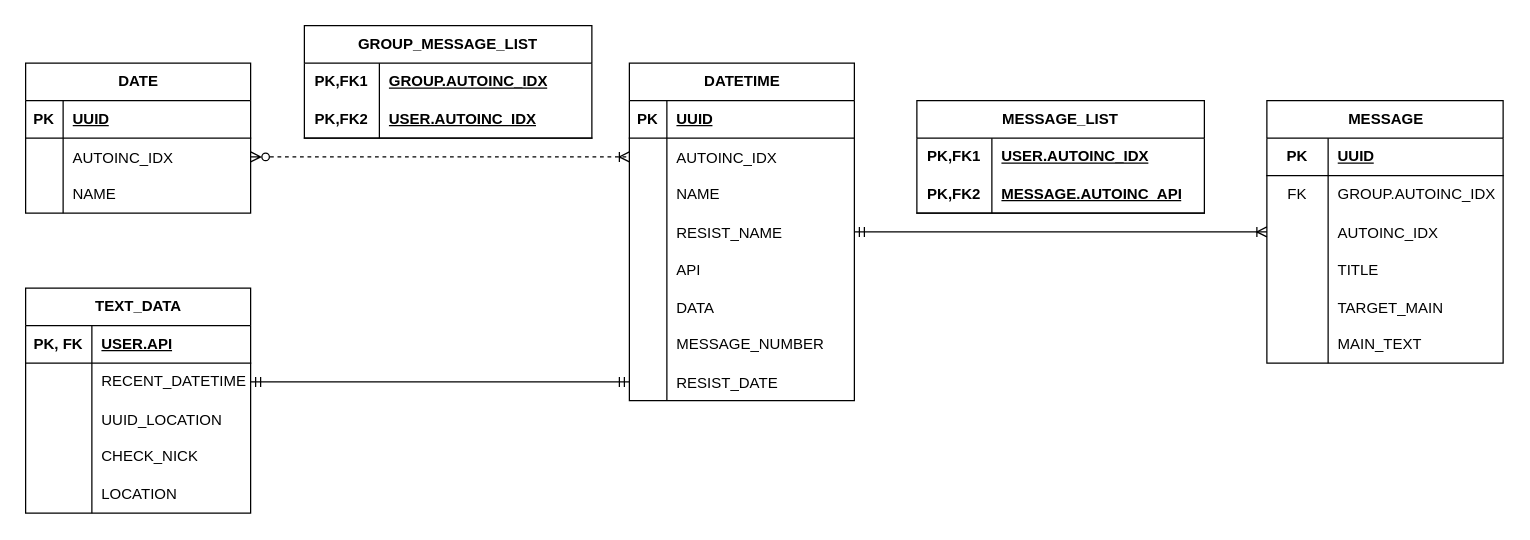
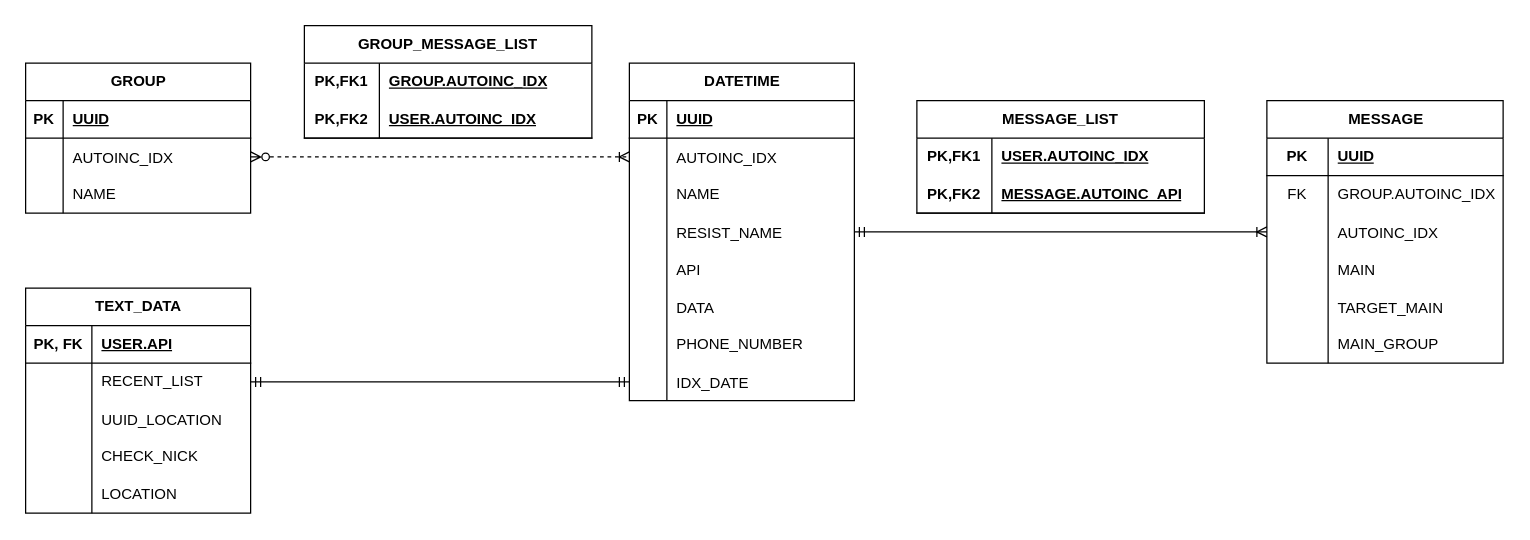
node "DATE": label "DATE" -> "GROUP"
node "TITLE": label "TITLE" -> "MAIN"
node "MESSAGE_NUMBER": label "MESSAGE_NUMBER" -> "PHONE_NUMBER"
node "MAIN_TEXT": label "MAIN_TEXT" -> "MAIN_GROUP"
node "RECENT_DATETIME": label "RECENT_DATETIME" -> "RECENT_LIST"
node "RESIST_DATE": label "RESIST_DATE" -> "IDX_DATE"
